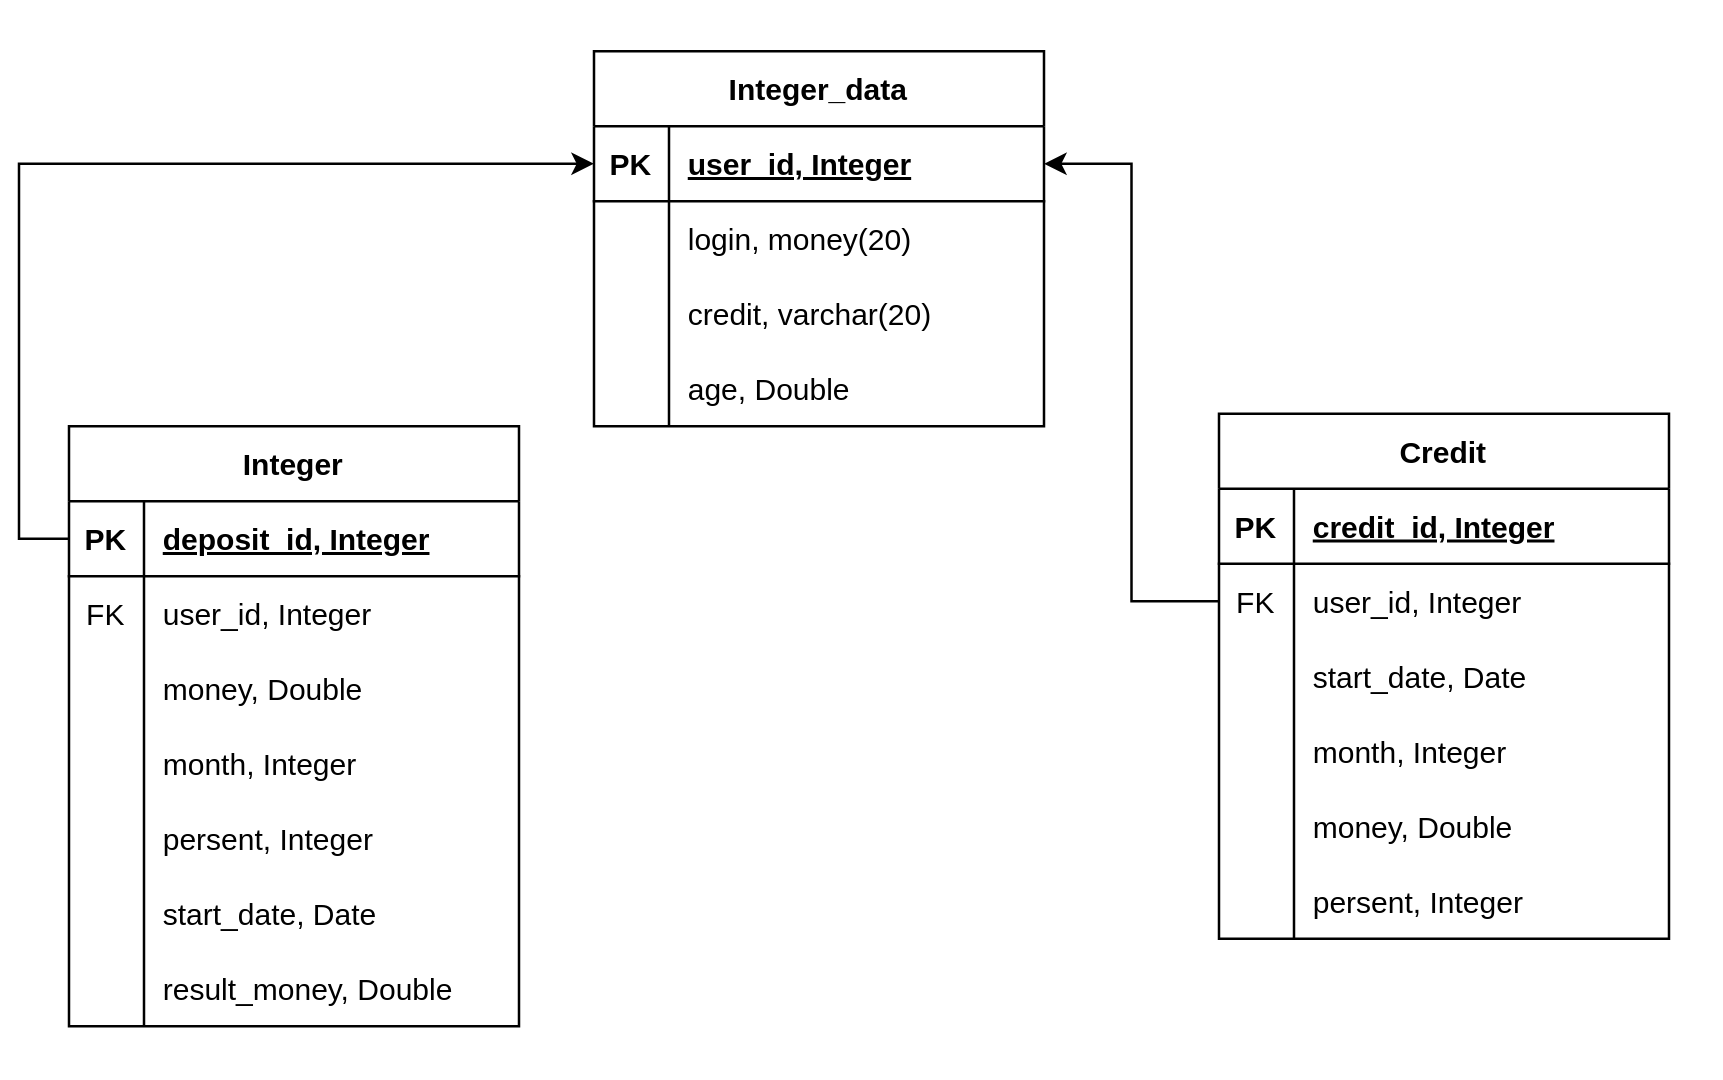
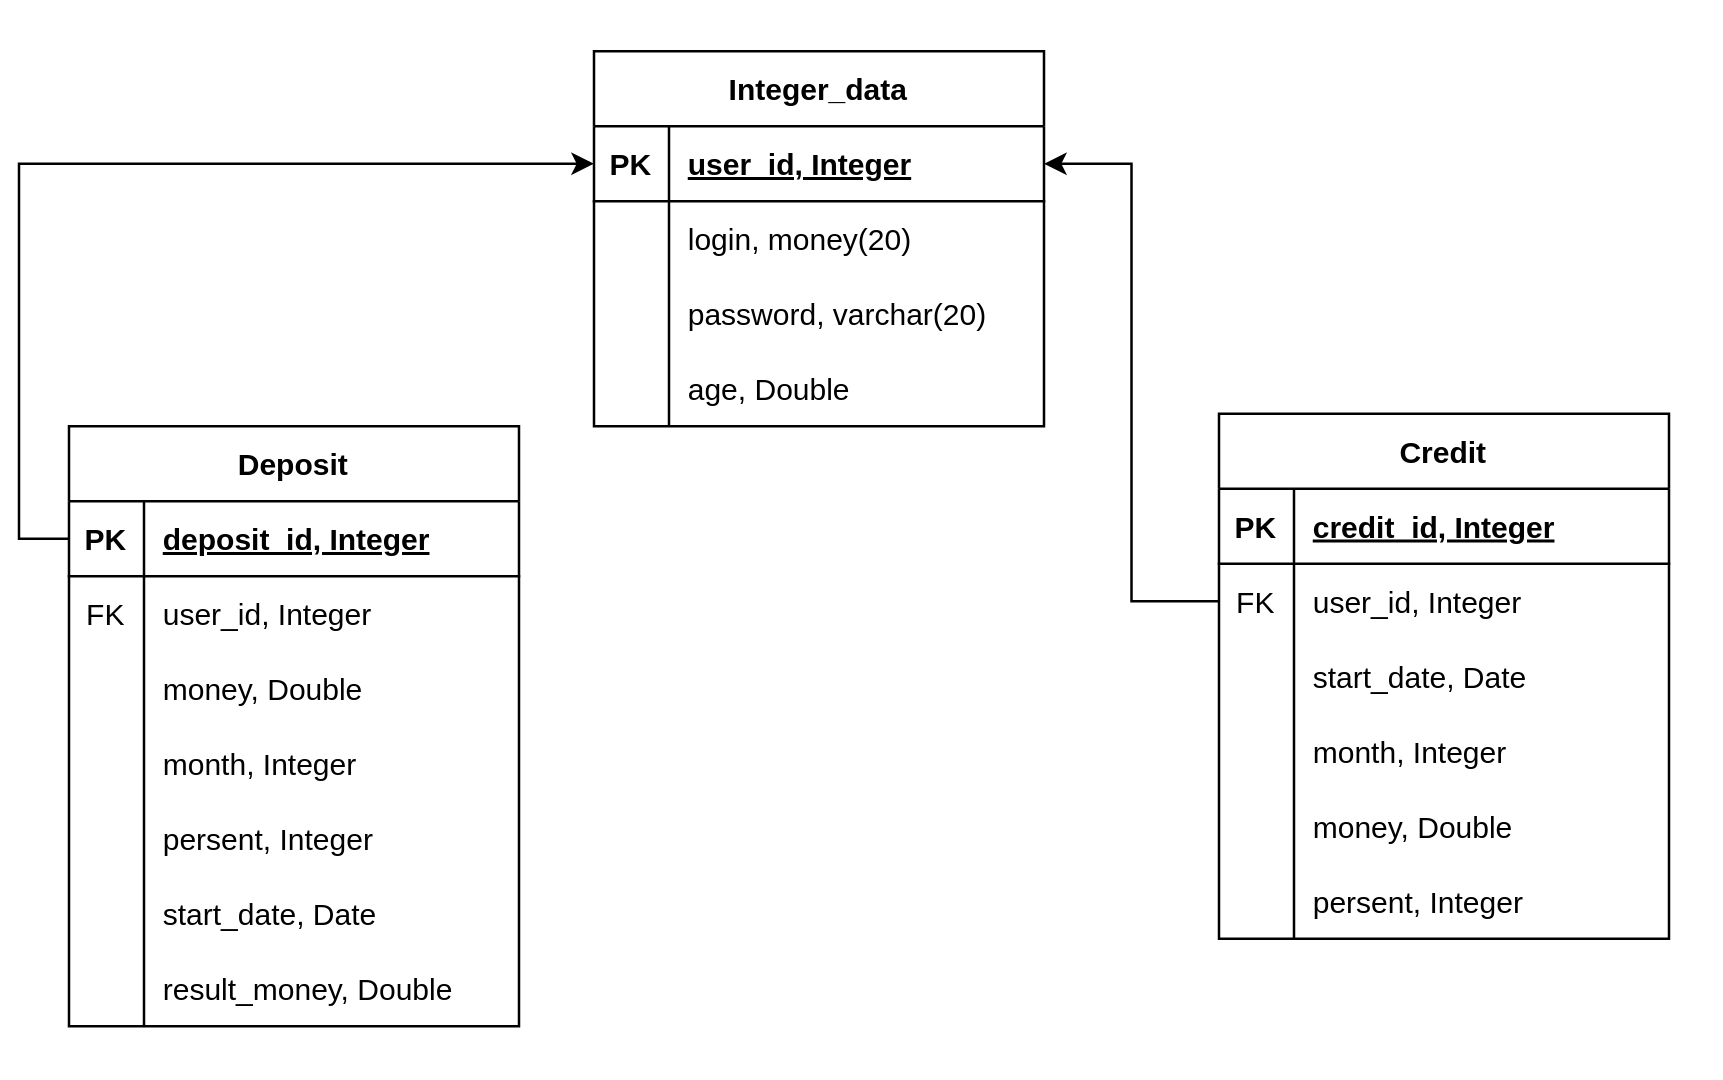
node "credit, varchar(20)": label "credit, varchar(20)" -> "password, varchar(20)"
node "Integer": label "Integer" -> "Deposit"
